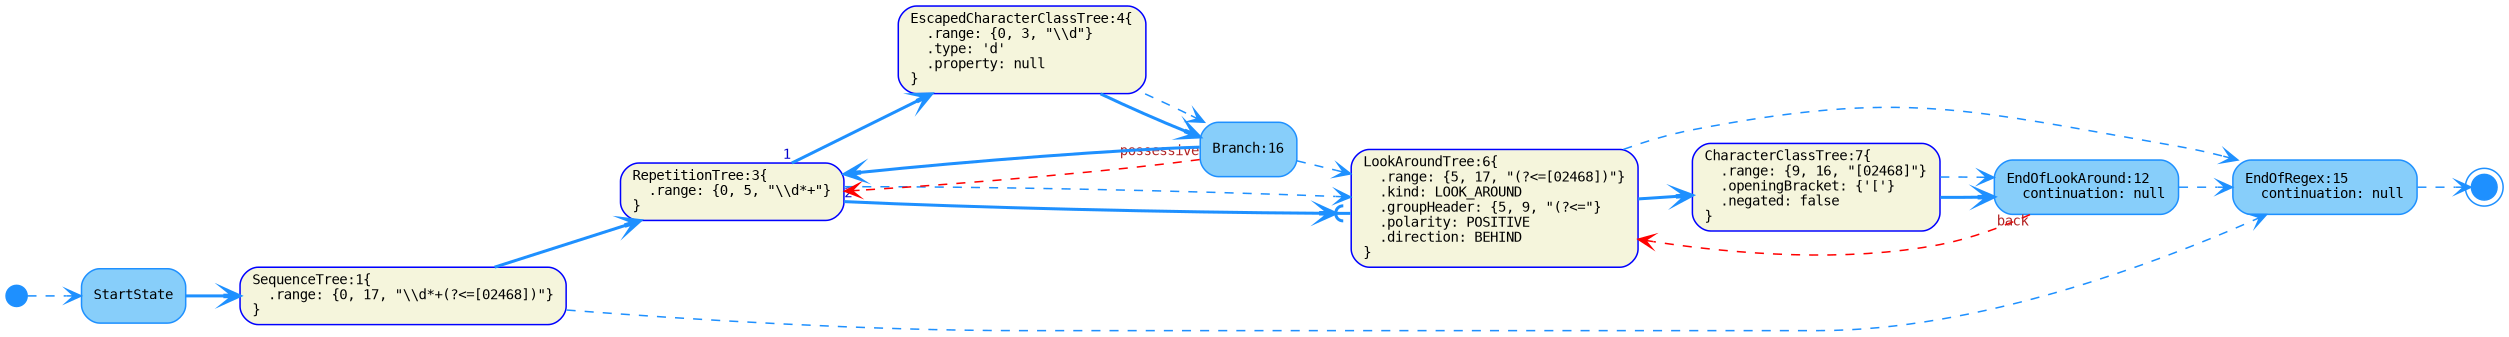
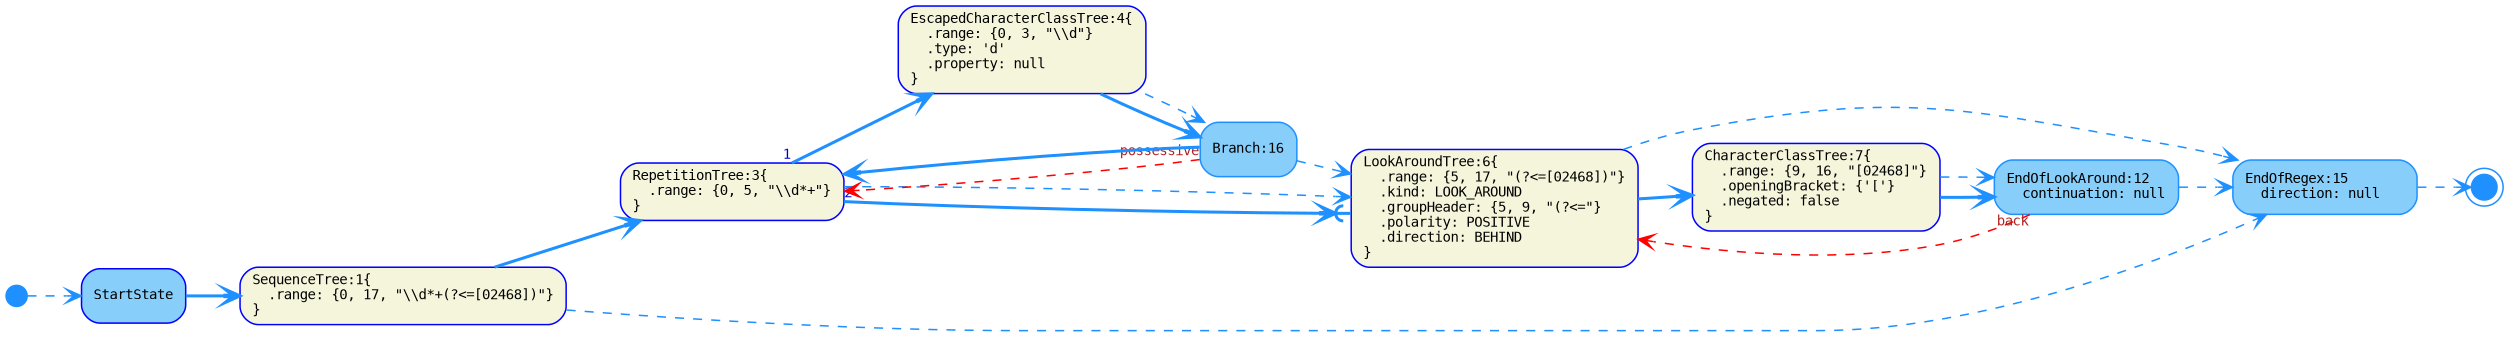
node "EndOfRegex:15 continuation: null": label "EndOfRegex:15 continuation: null" -> "EndOfRegex:15 direction: null"
node "StartState": color DodgerBlue -> Blue
